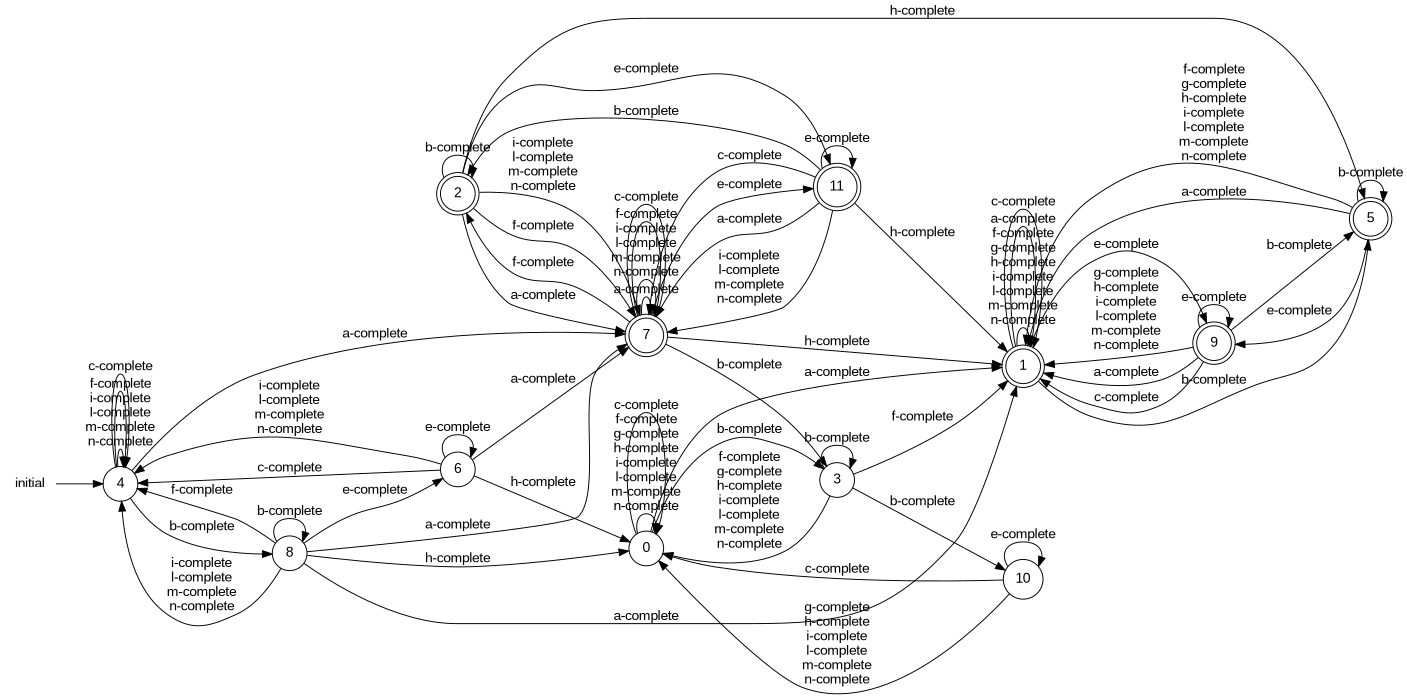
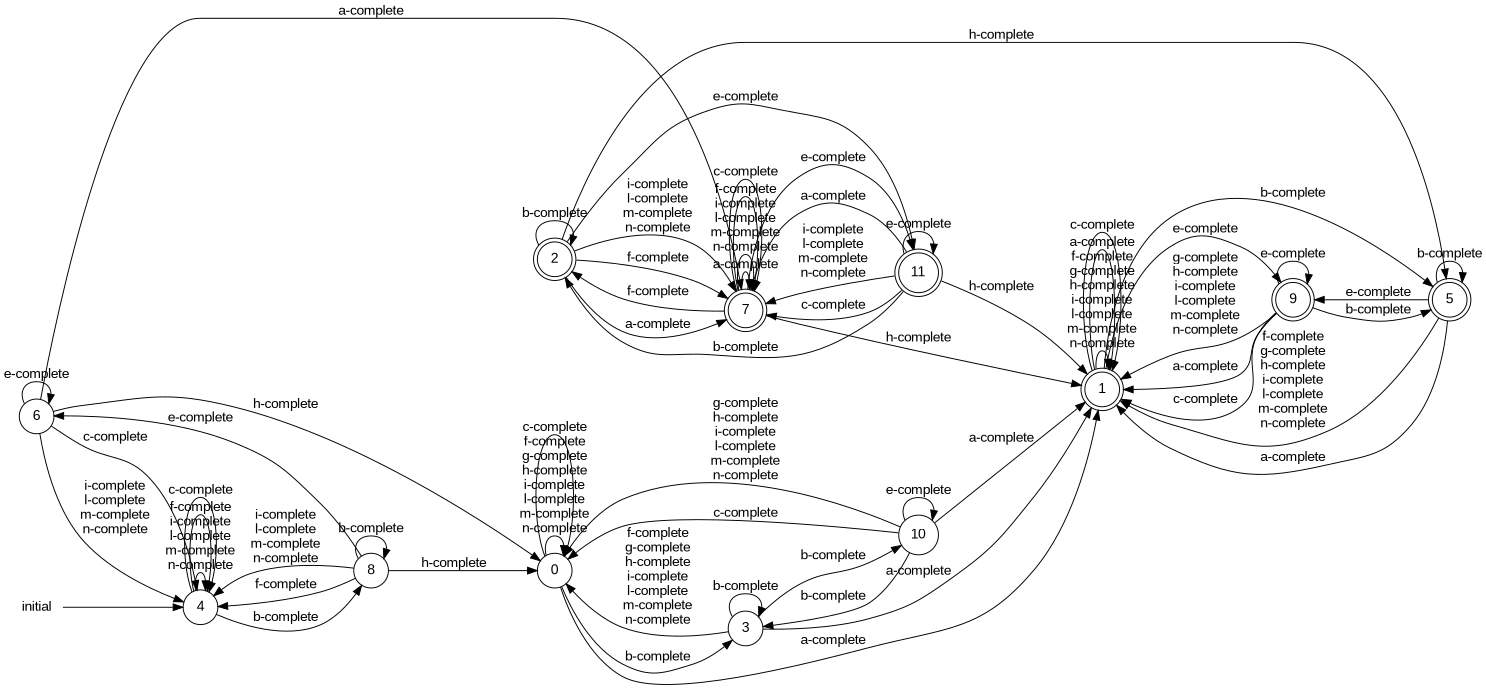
edge "4" -> "7": removed, label "a-complete"
edge "7" -> "3": now "10" -> "3"
edge "3" -> "1": label "f-complete" -> "a-complete"
edge "8" -> "7": removed, label "a-complete"
edge "8" -> "1": now "10" -> "1"
